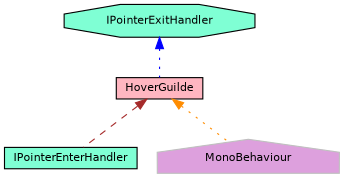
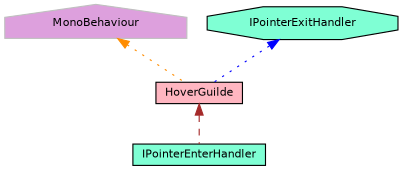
edge "MonoBehaviour" -> "HoverGuilde": reversed
